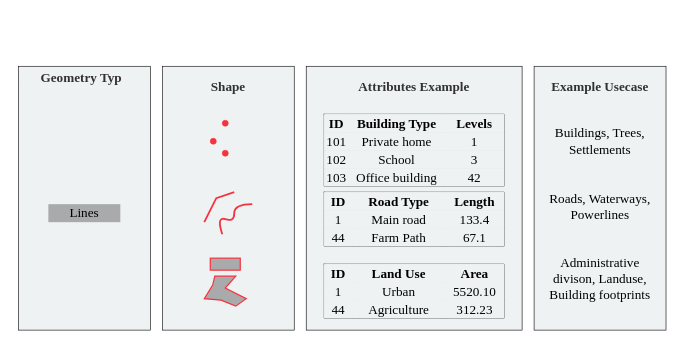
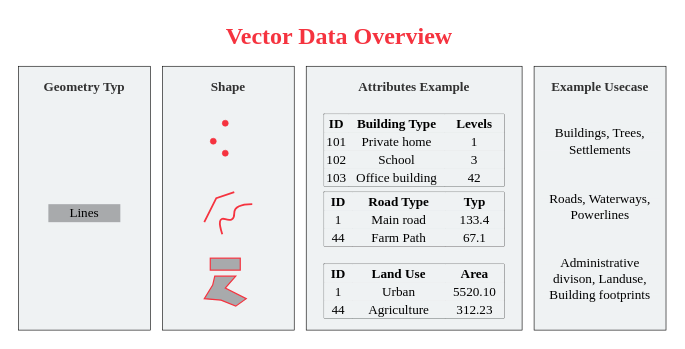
node "Vector Data Overview": added
node "Geometry Typ": moved (81, 78) -> (84, 87)
node "Length": label "Length" -> "Typ"
